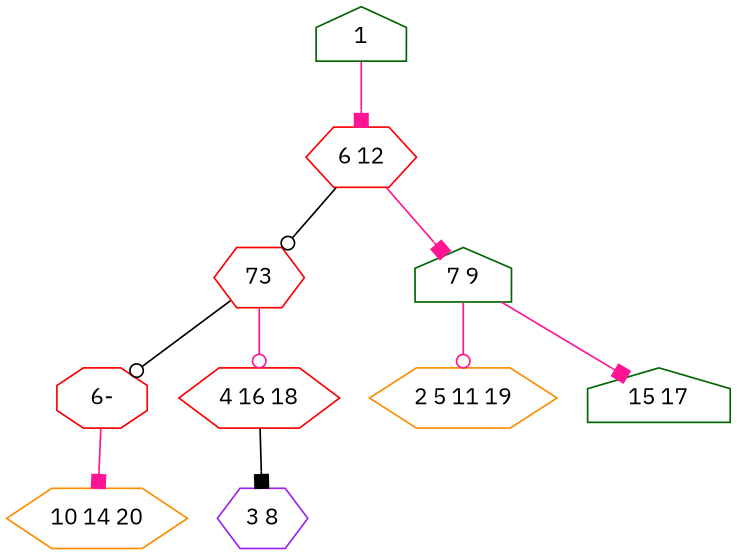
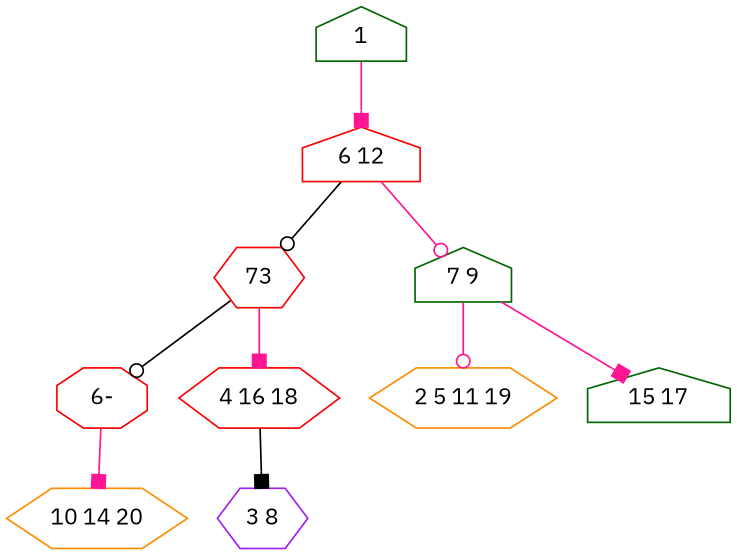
node "6 12": shape hexagon -> house
edge "6 12" -> "7 9": arrowhead box -> odot
edge "73" -> "4 16 18": arrowhead odot -> box
